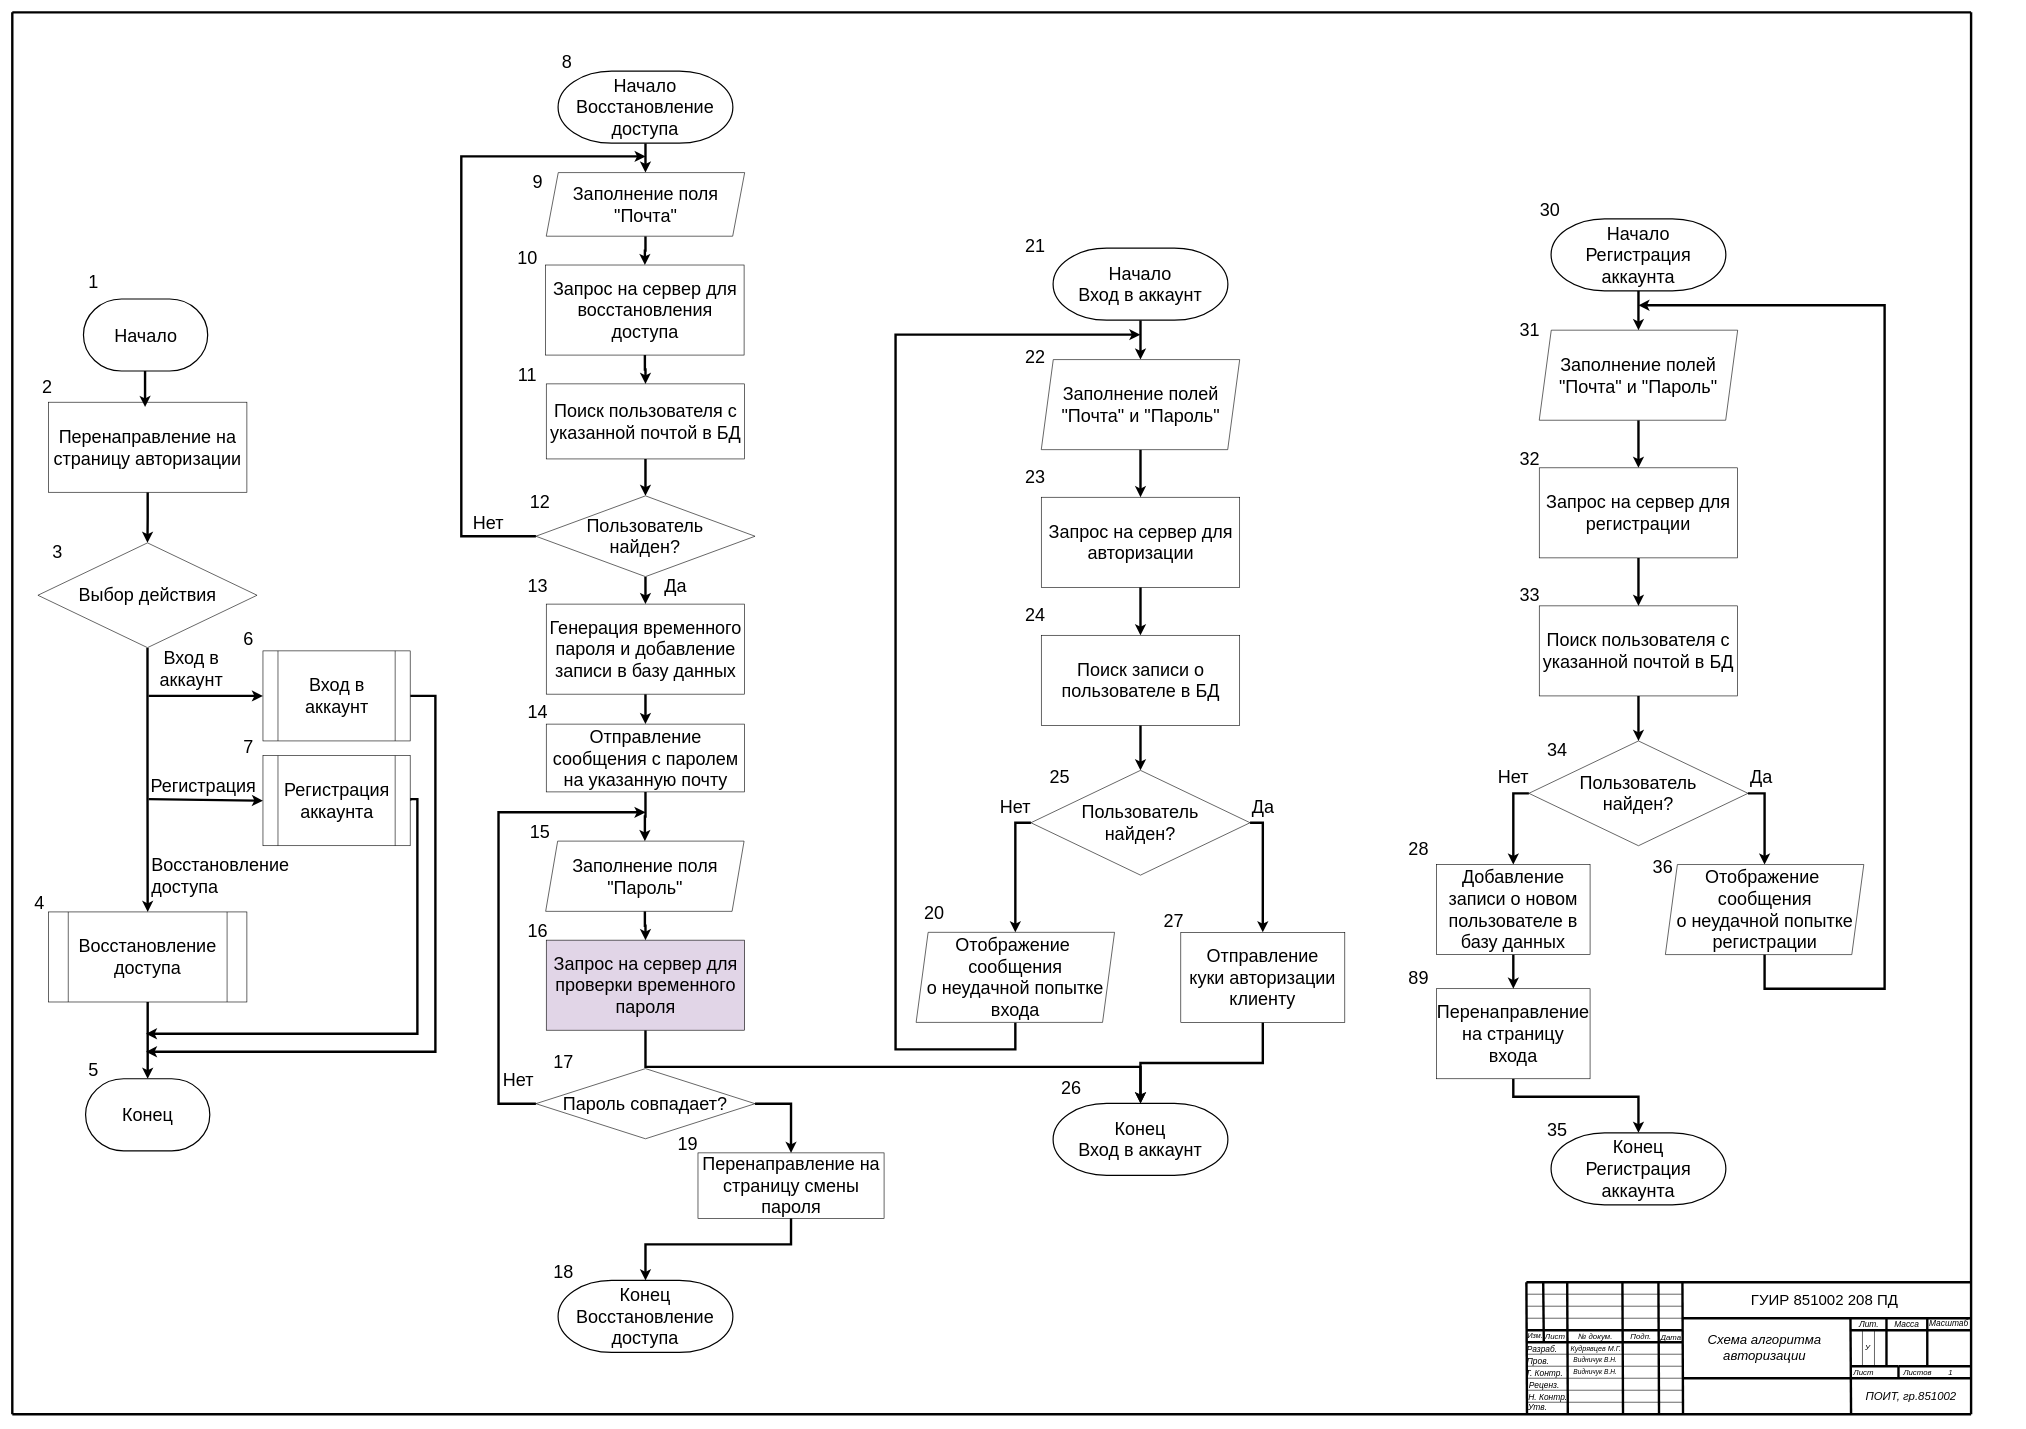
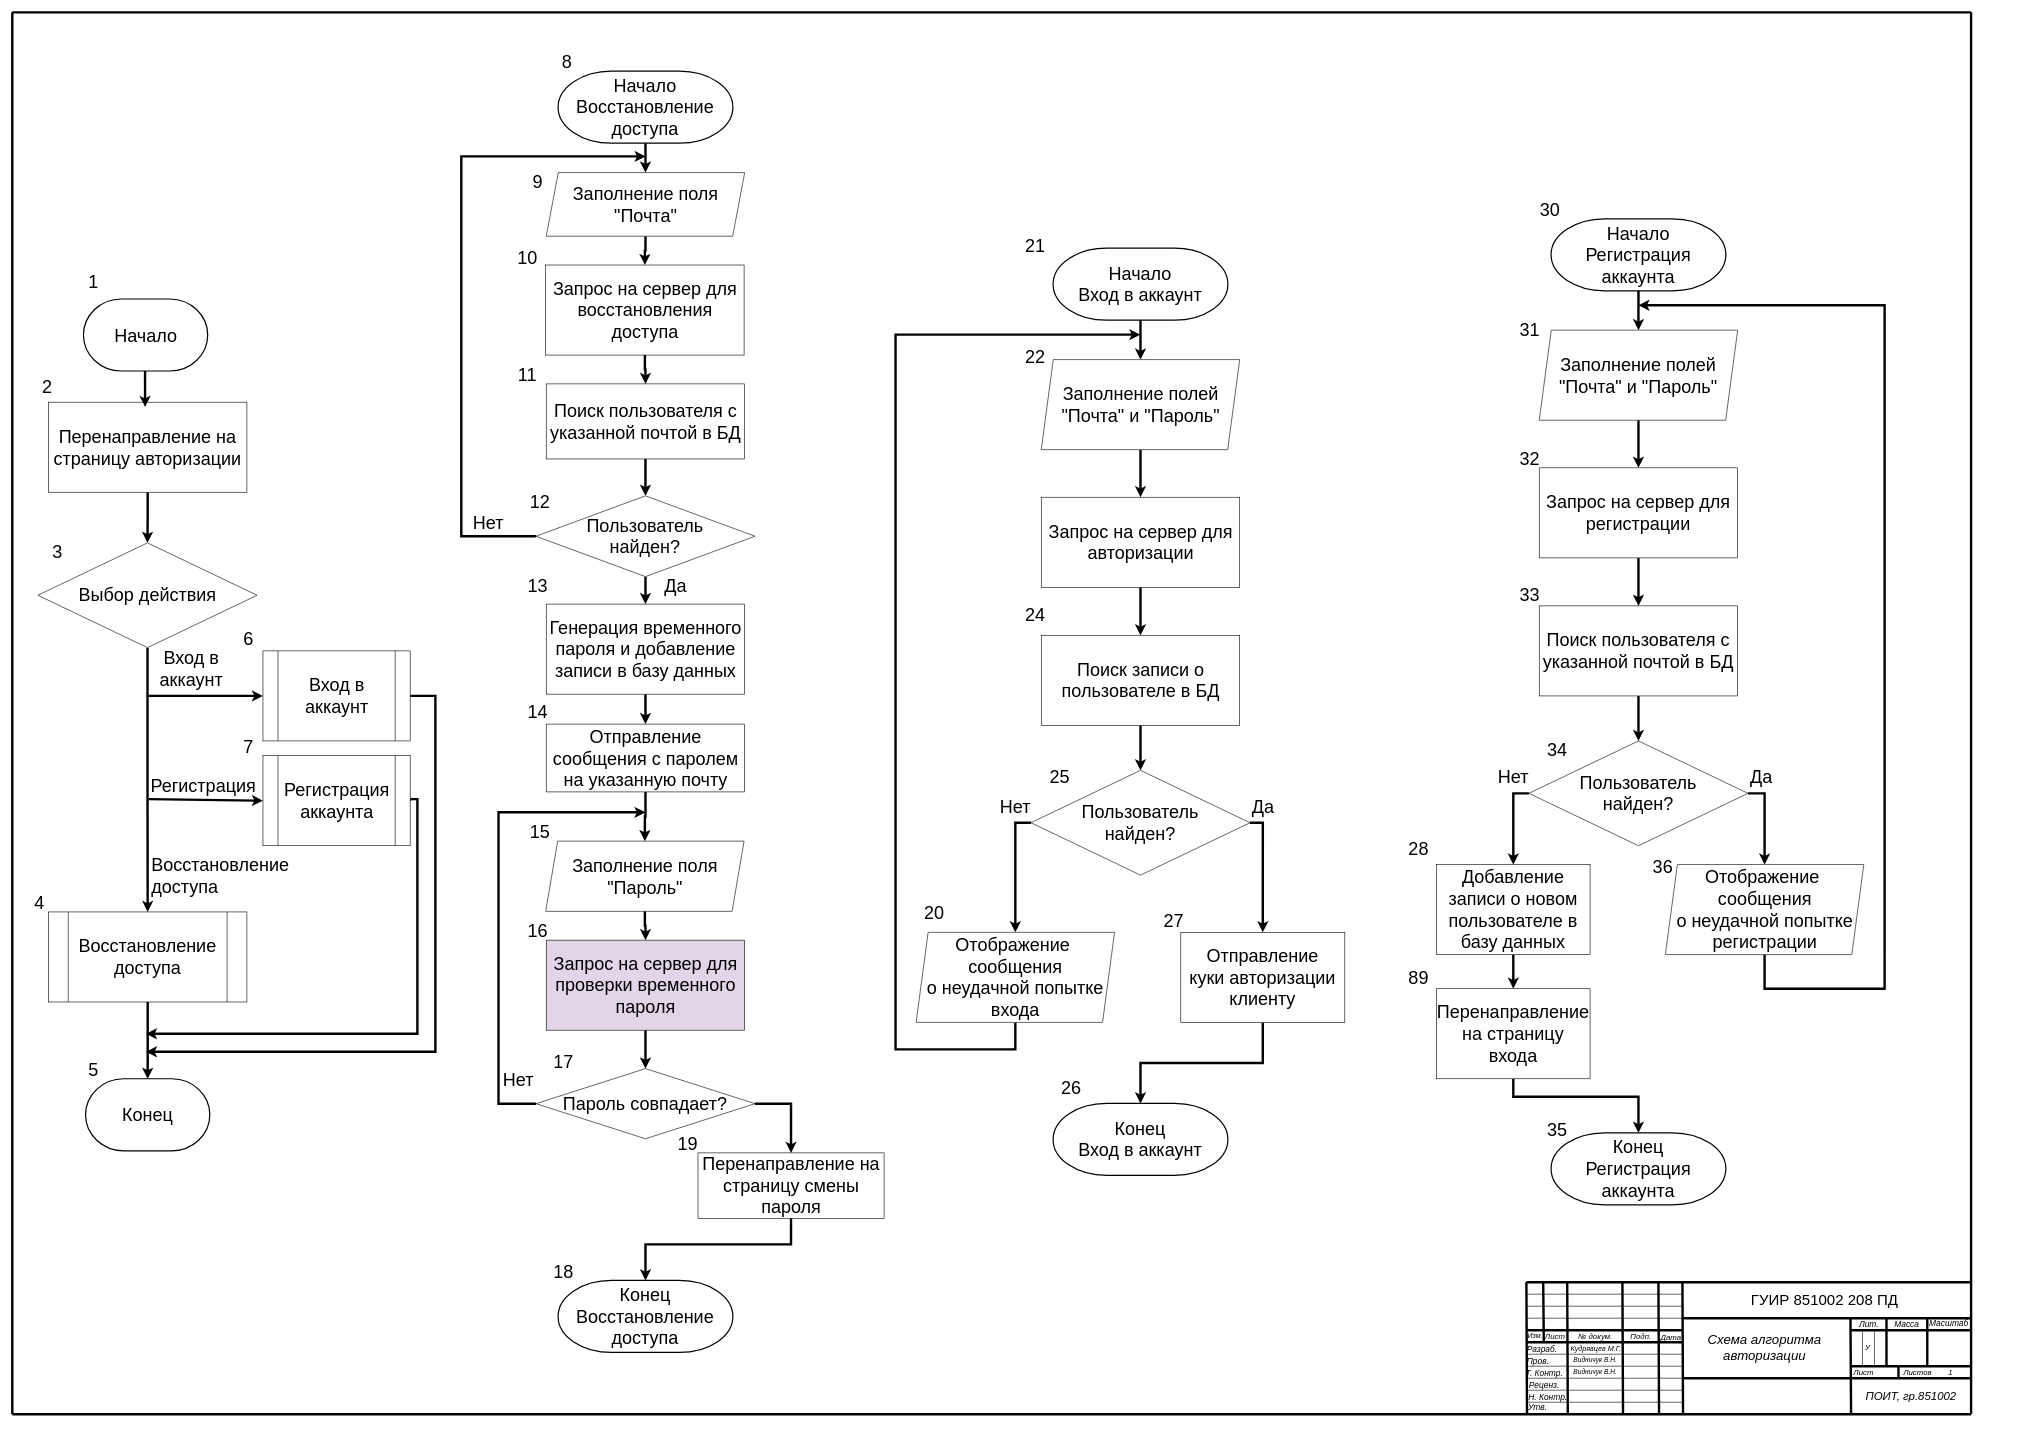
node "23": removed
edge "Запрос на сервер для проверки временного пароля" -> "Конец Вход в аккаунт": now "Запрос на сервер для проверки временного пароля" -> "Пароль совпадает?"
